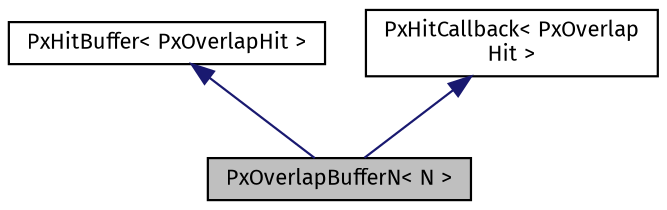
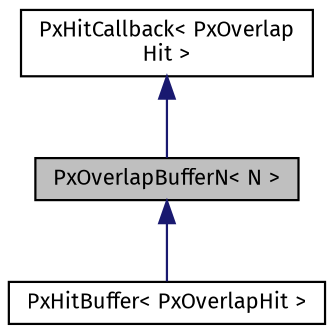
edge "PxOverlapBufferN< N >" -> "PxHitBuffer< PxOverlapHit >": reversed
